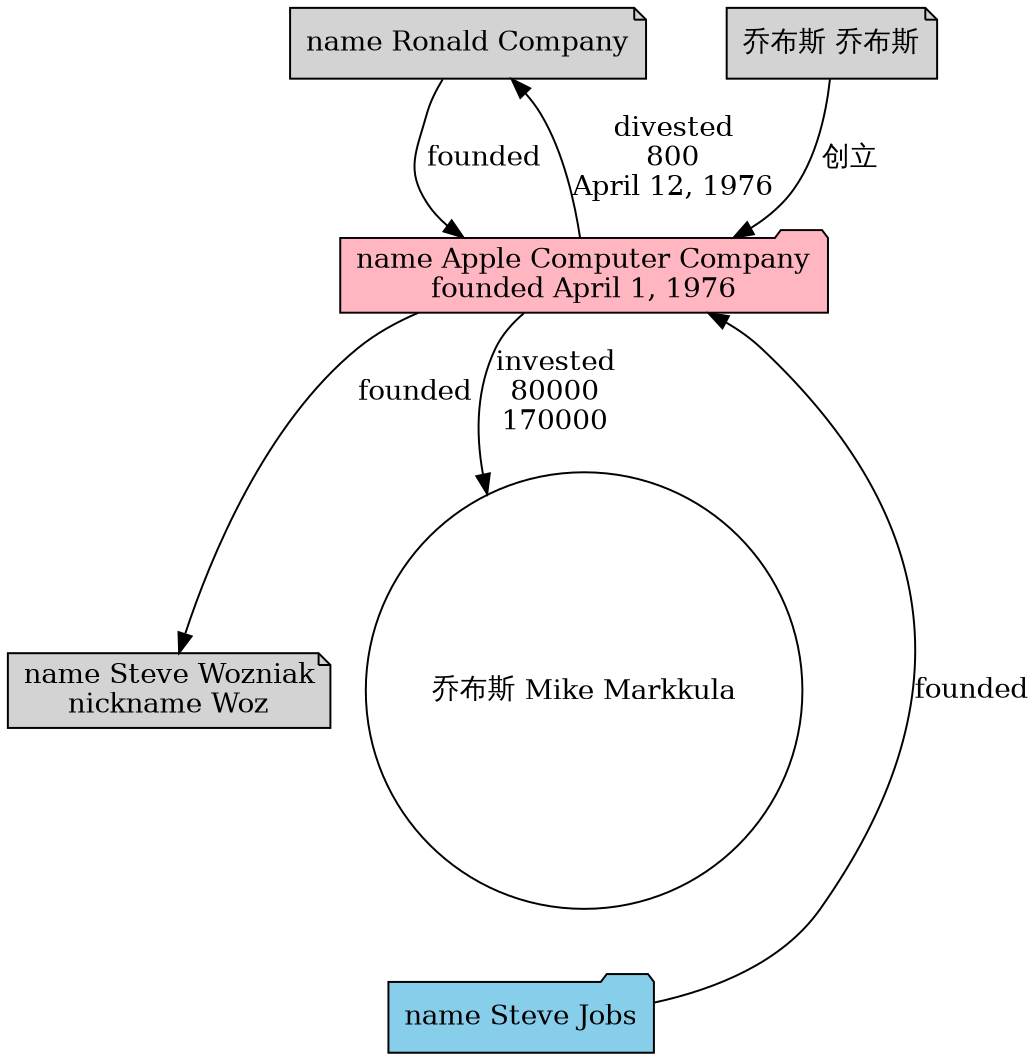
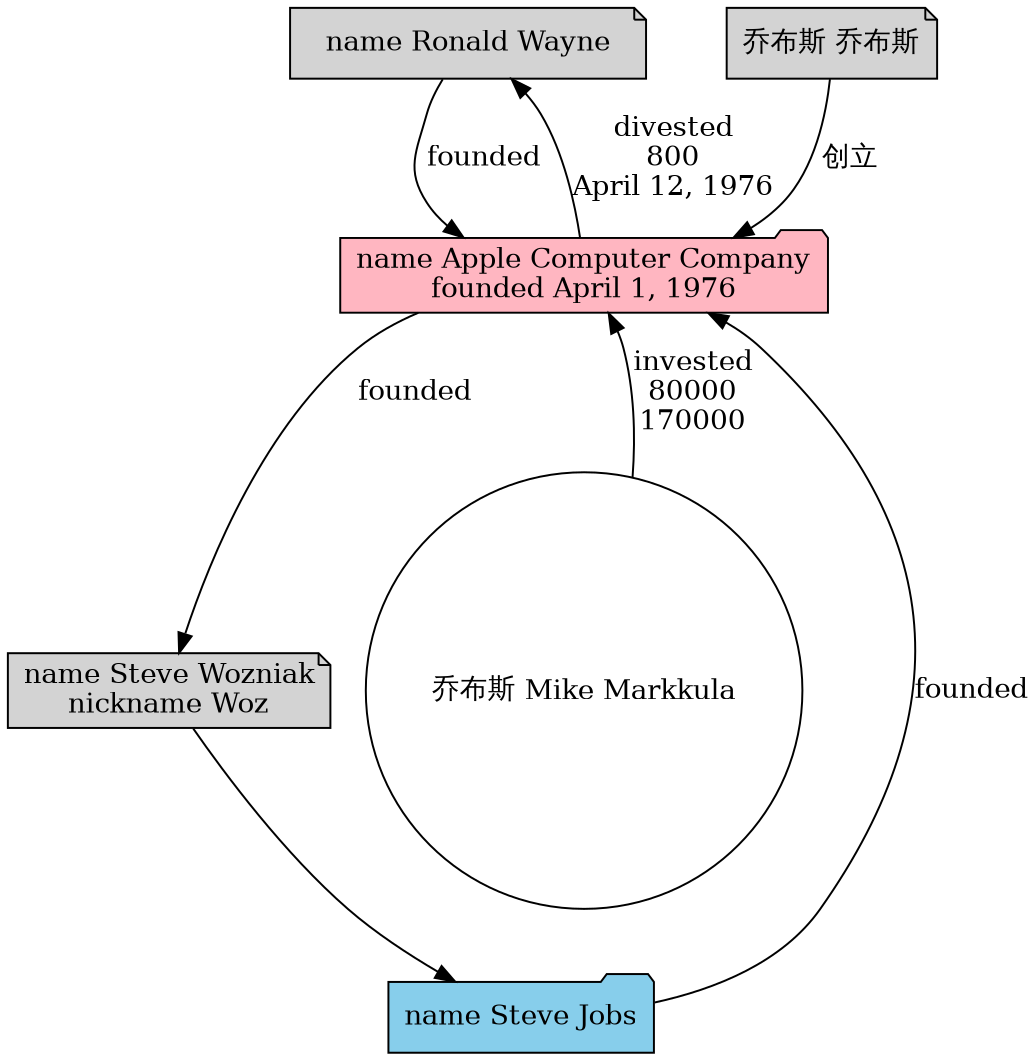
node "name Ronald Company": label "name Ronald Company" -> "name Ronald Wayne"
edge "name Apple Computer Company founded April 1, 1976" -> "乔布斯 Mike Markkula": reversed
edge "name Steve Wozniak nickname Woz" -> "name Steve Jobs": added
